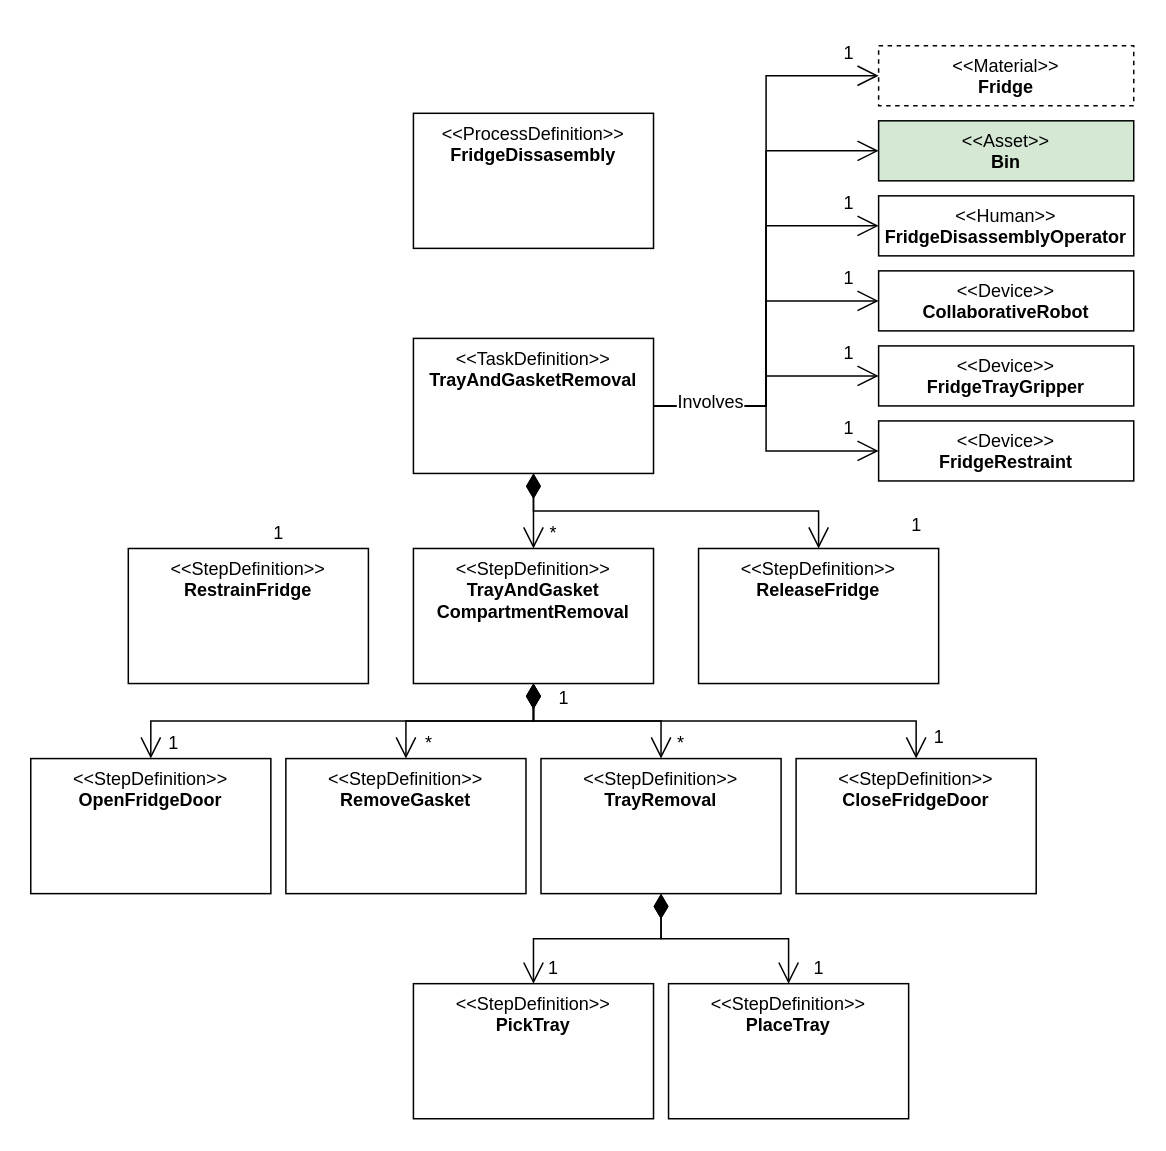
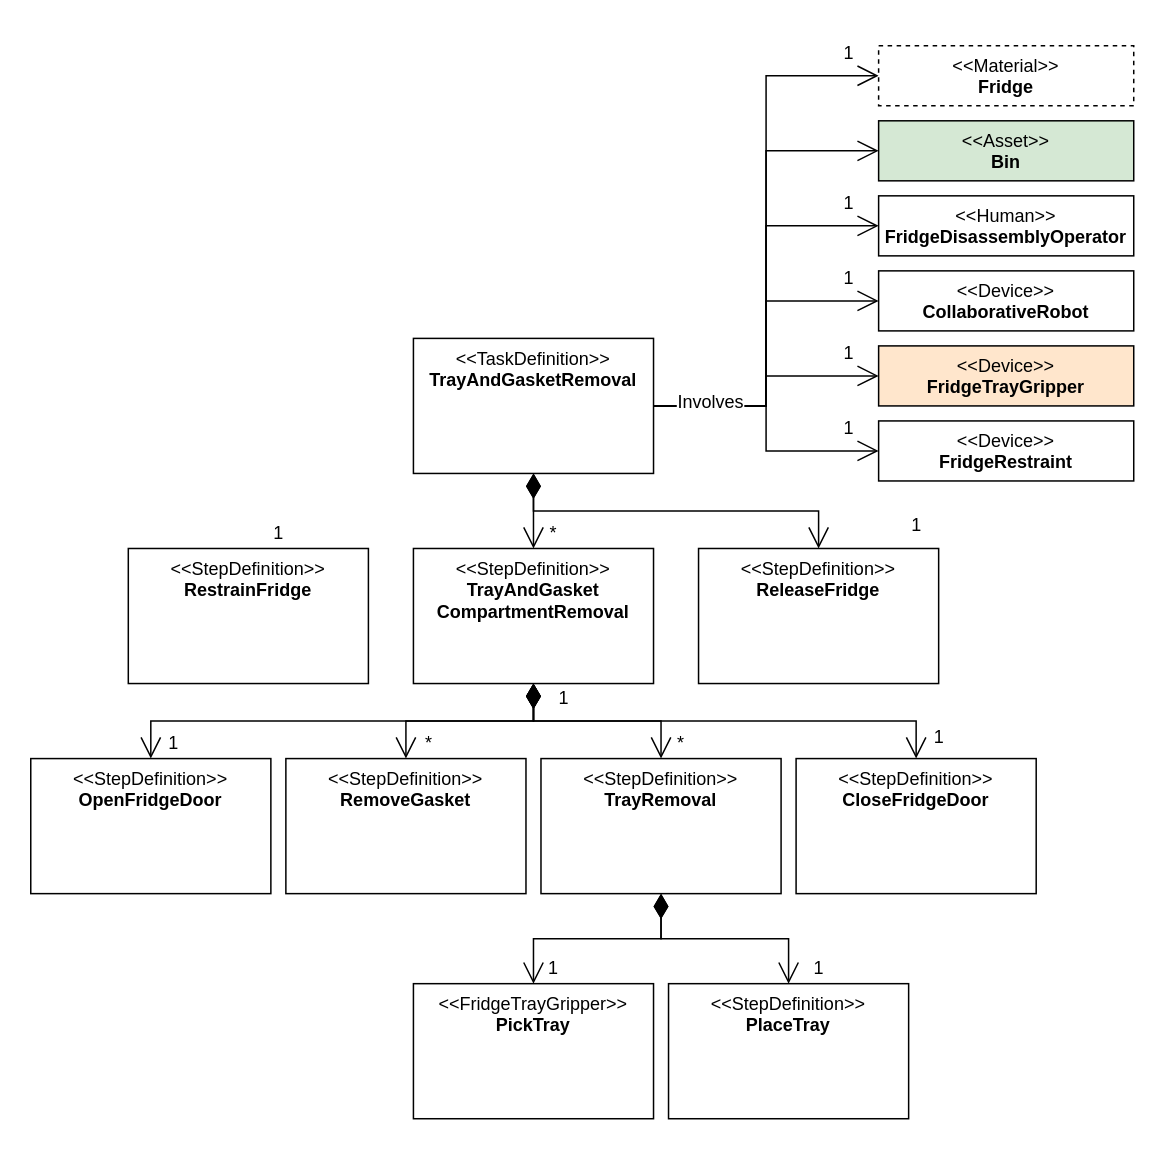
node "<<ProcessDefinition>> FridgeDissasembly": removed
node "<<Device>> FridgeTrayGripper": fillcolor #ffffff -> #ffe6cc
node "<<StepDefinition>> PickTray": label "<<StepDefinition>> PickTray" -> "<<FridgeTrayGripper>> PickTray"
